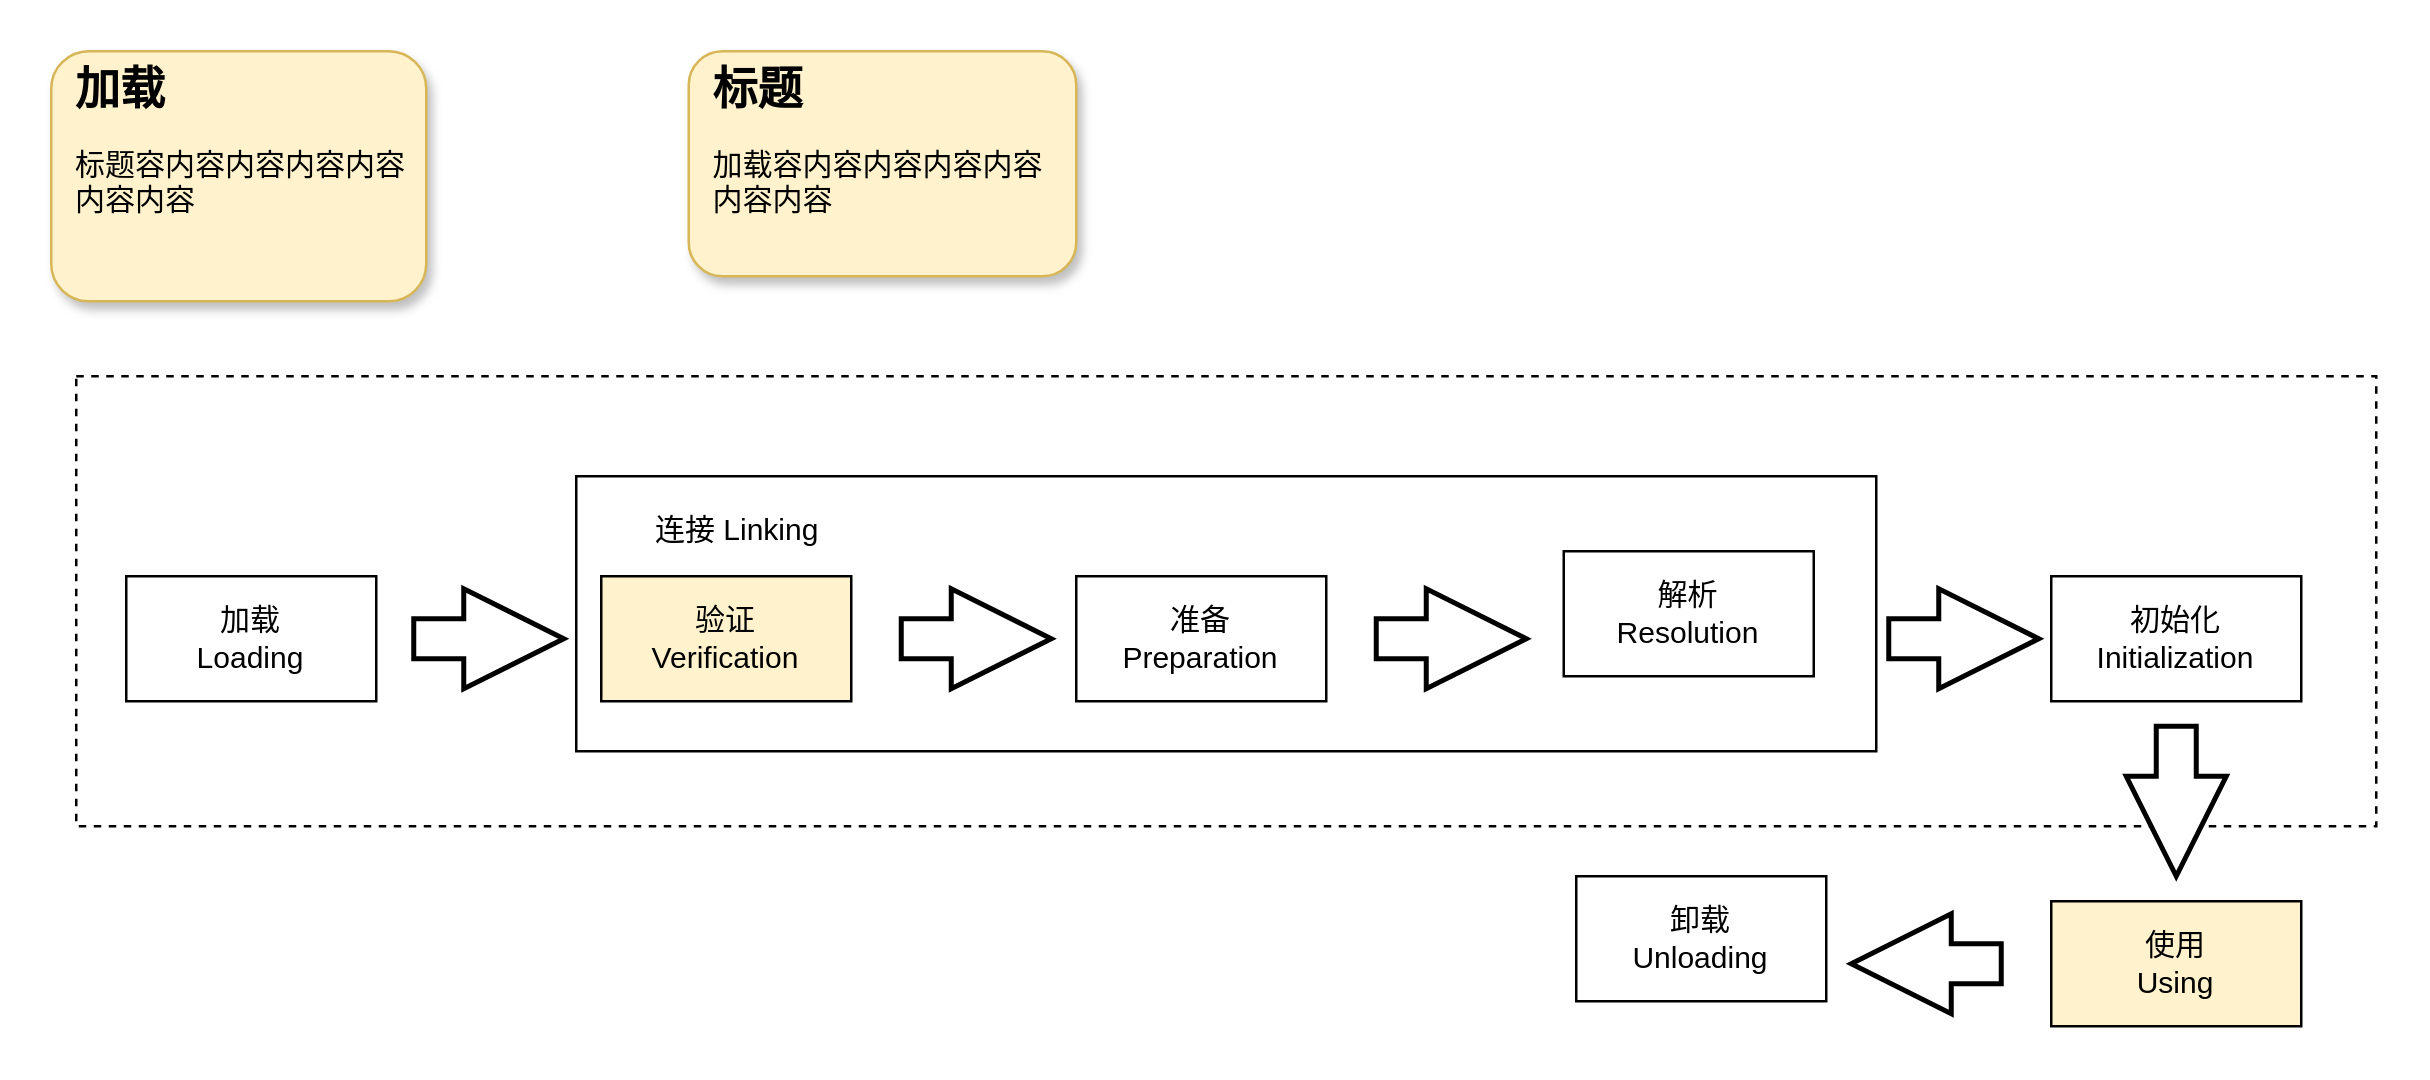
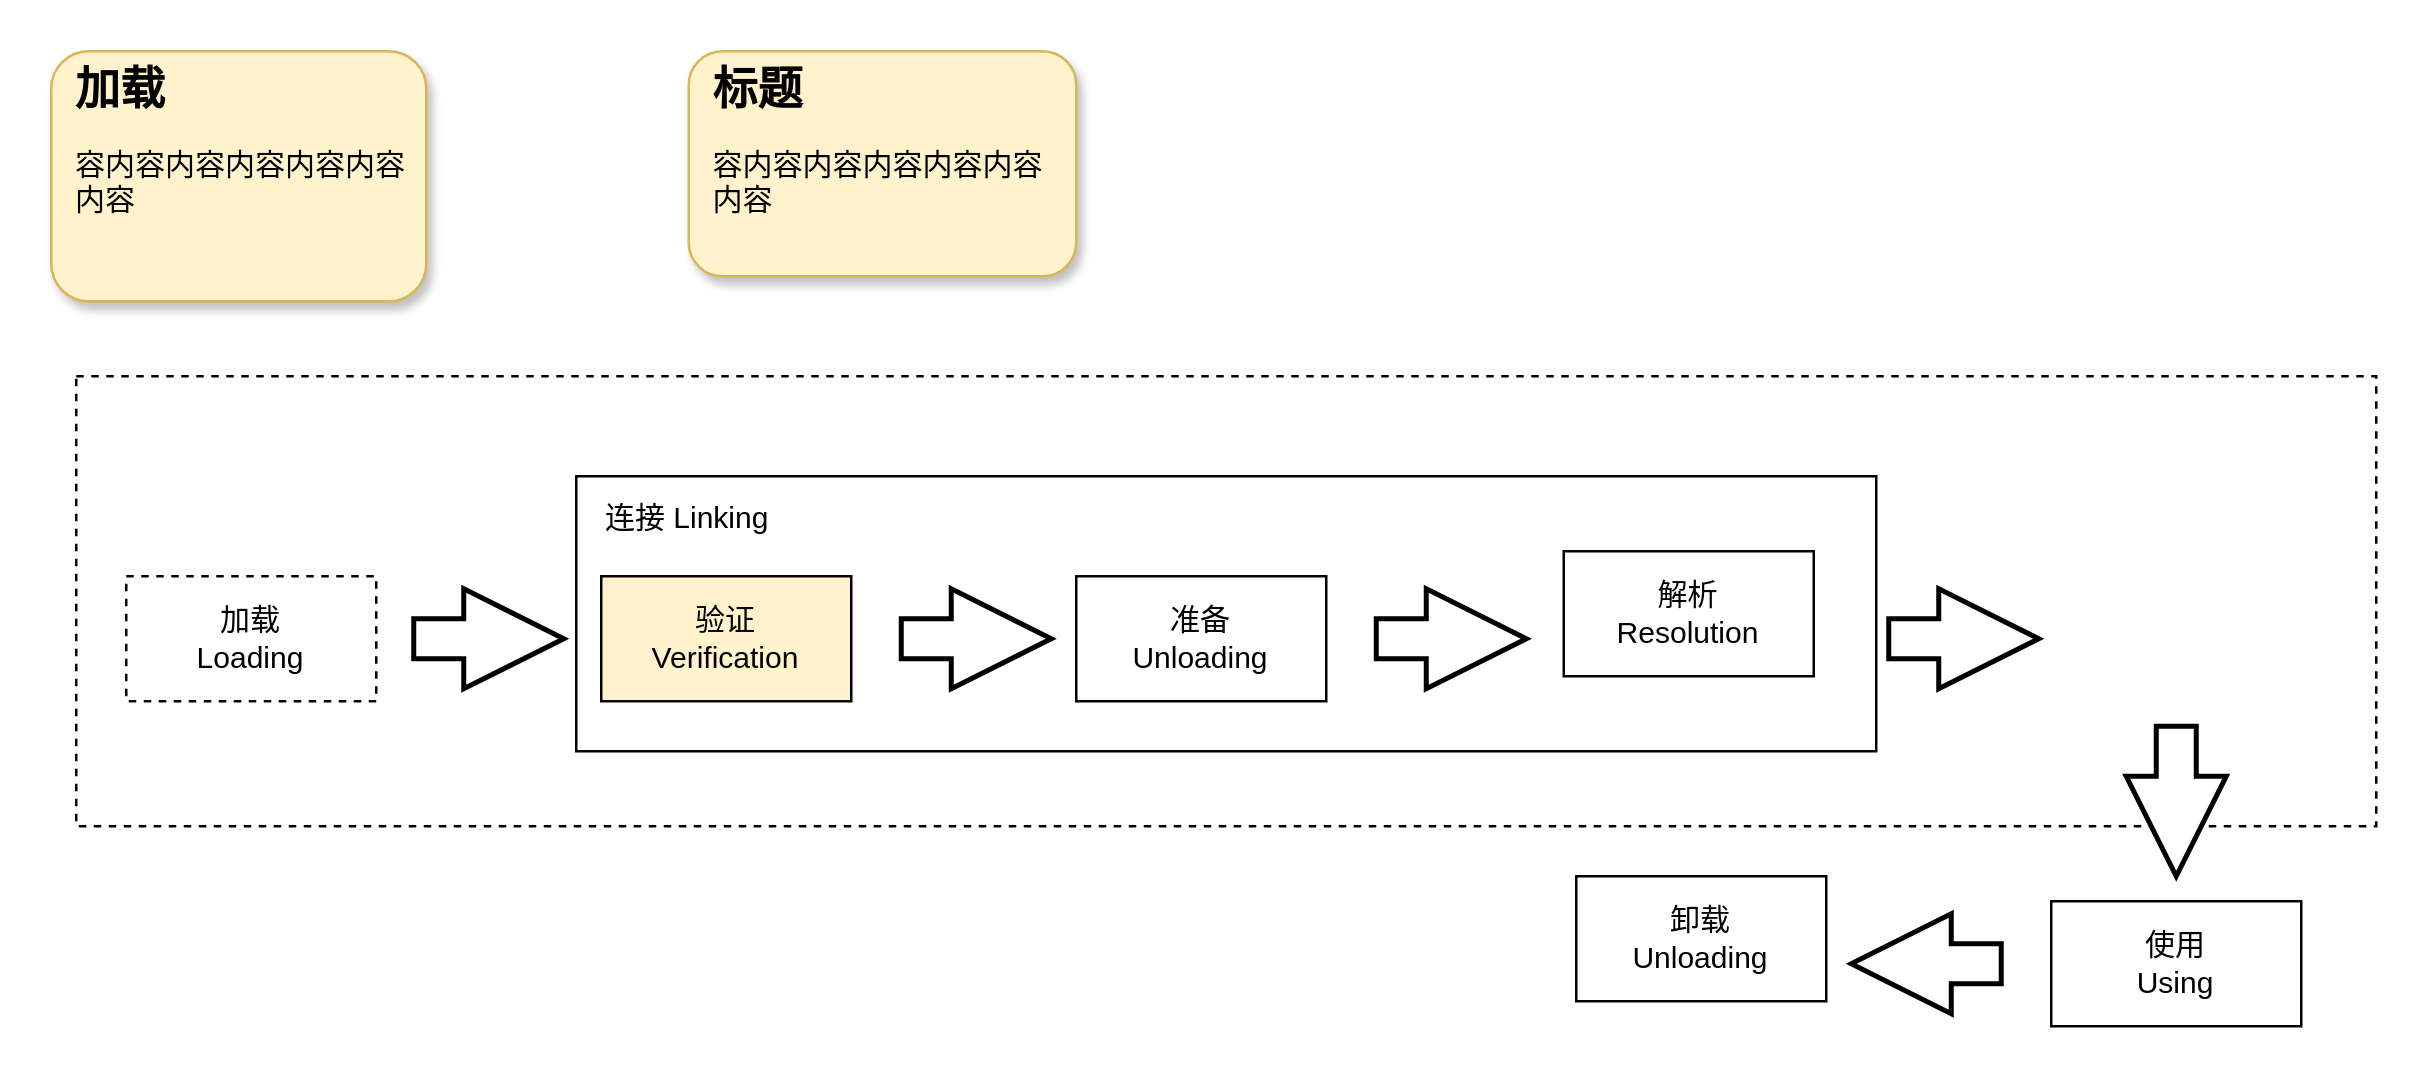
node "加载标题容内容内容内容内容内容内容": label "加载标题容内容内容内容内容内容内容" -> "加载容内容内容内容内容内容内容"
node "标题加载容内容内容内容内容内容内容": label "标题加载容内容内容内容内容内容内容" -> "标题容内容内容内容内容内容内容"
node "连接 Linking": moved (776, 531) -> (726, 519)
node "加载 Loading": style solid -> dashed
node "准备 Preparation": label "准备 Preparation" -> "准备 Unloading"
node "初始化 Initialization": removed
node "使用 Using": fillcolor #fff2cc -> #ffffff
